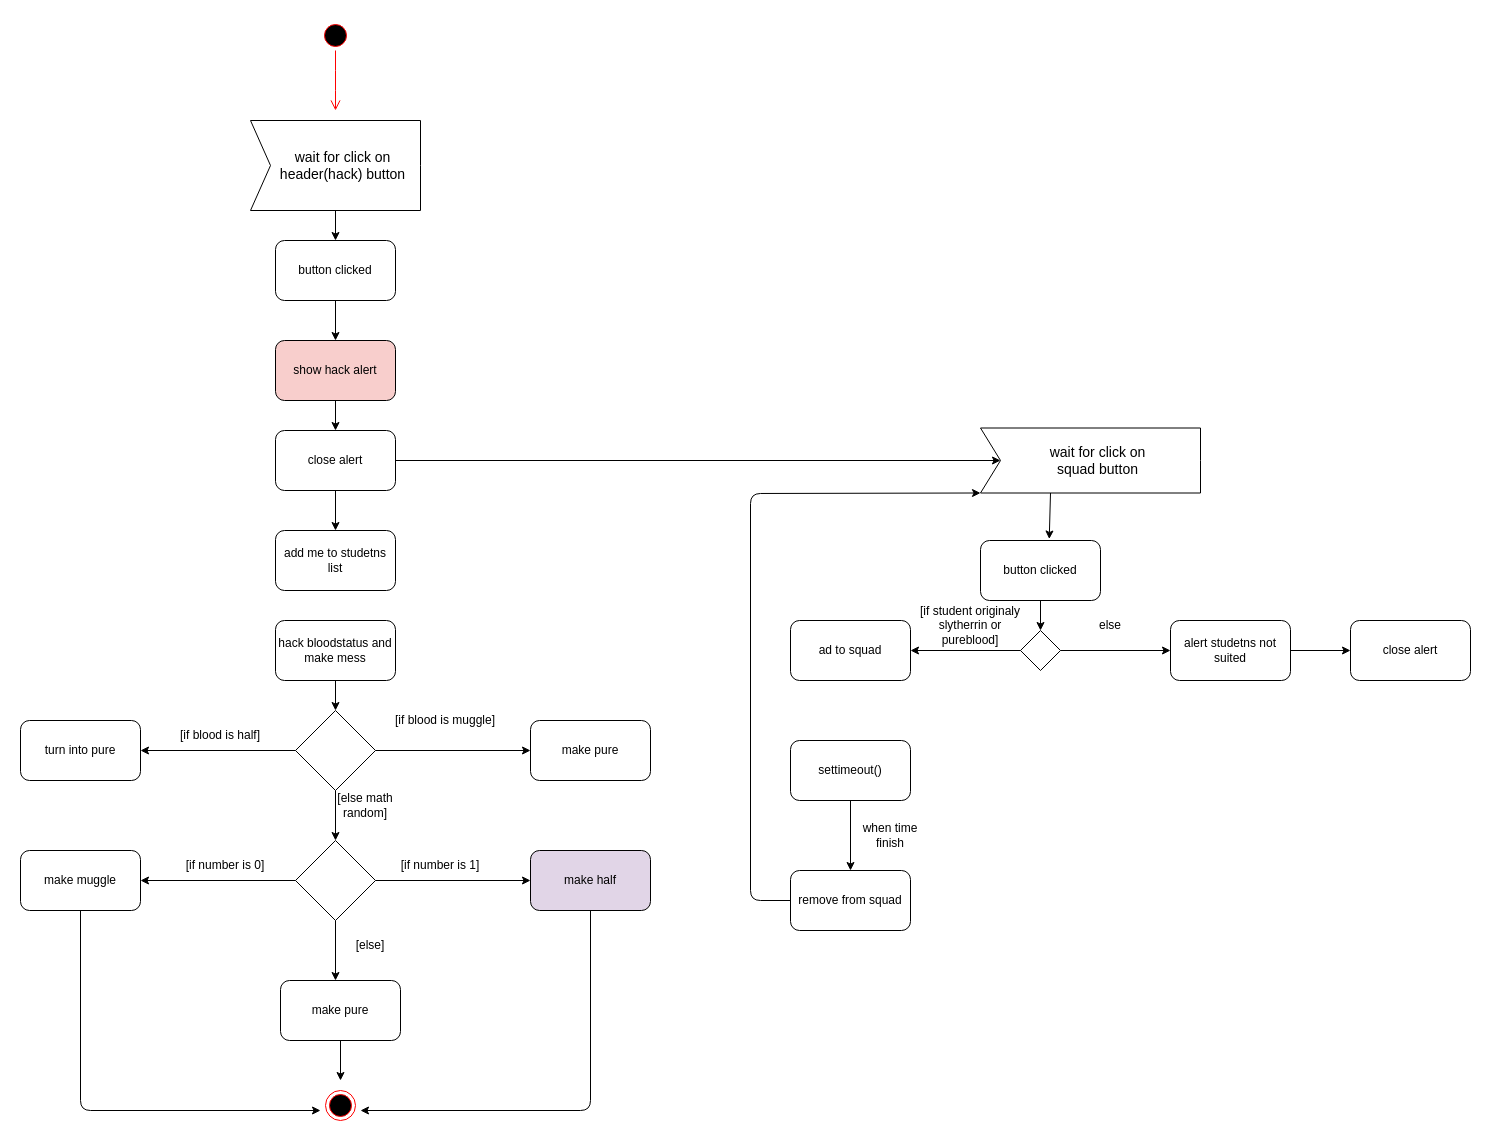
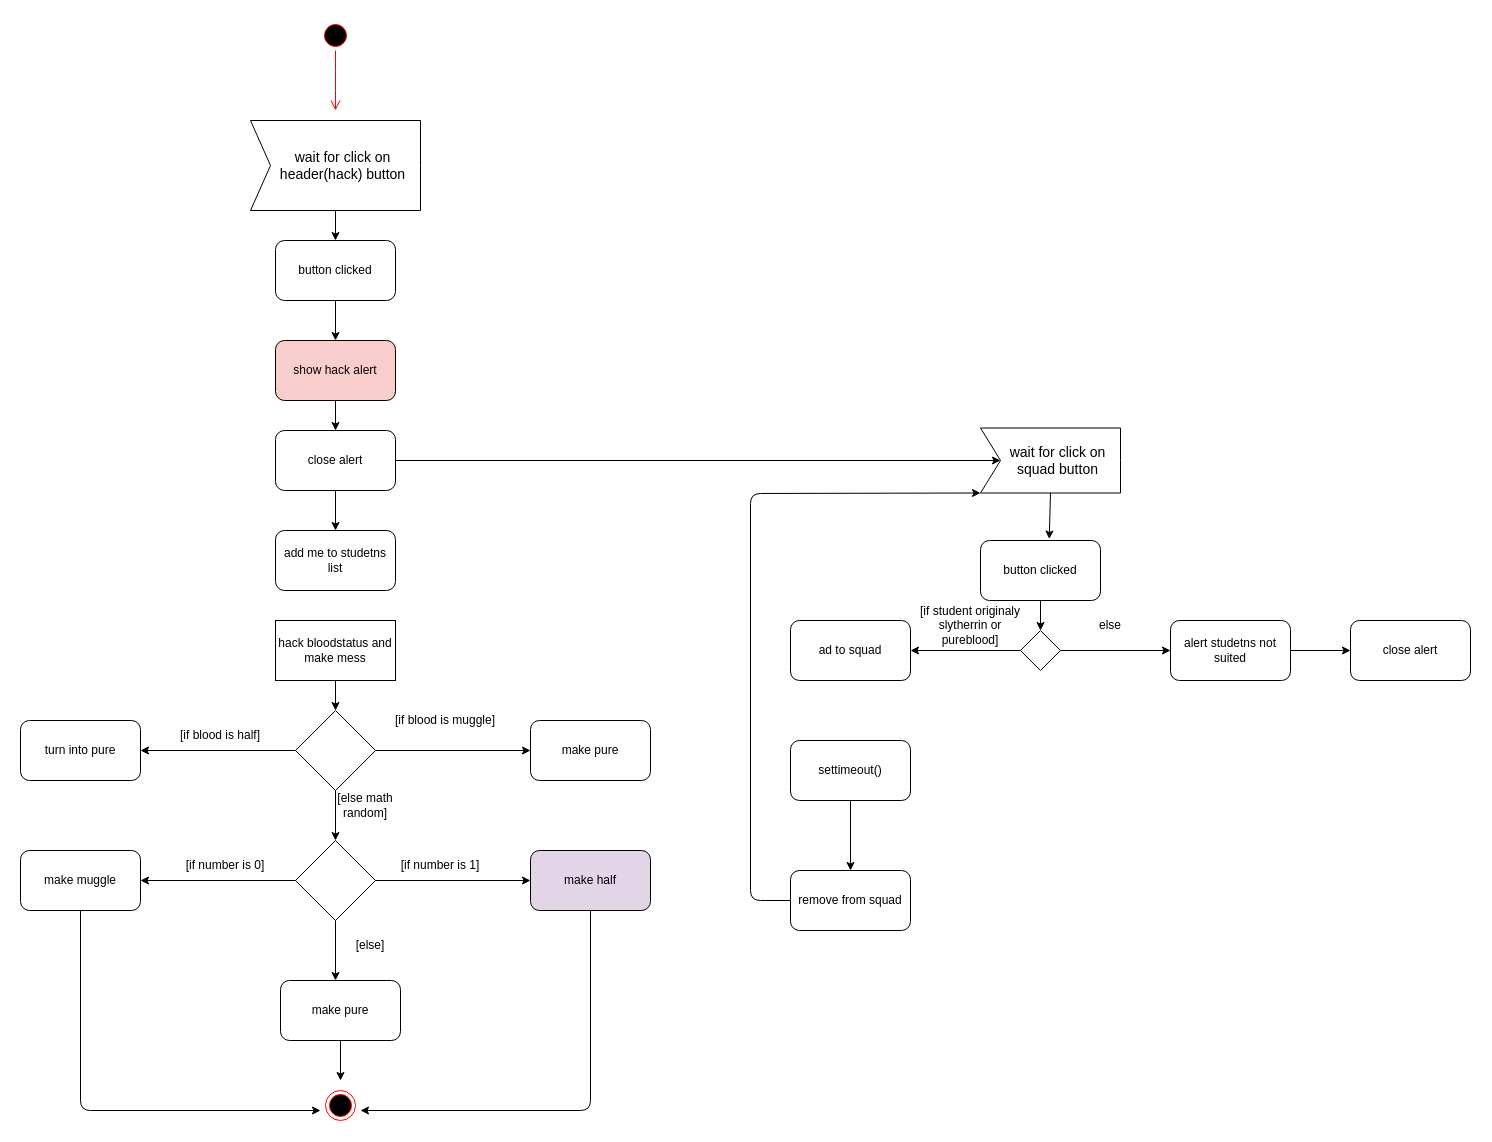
node "wait for click on squad button": size 220x65 -> 140x65
node "hack bloodstatus and make mess": shape rounded rectangle -> rectangle
node "when time finish": removed
